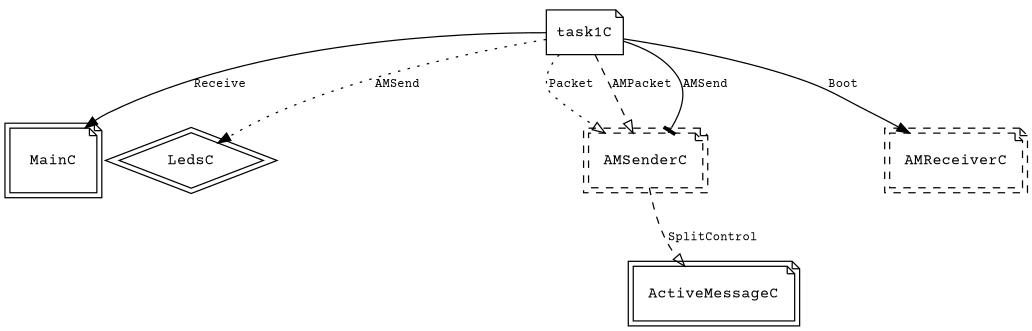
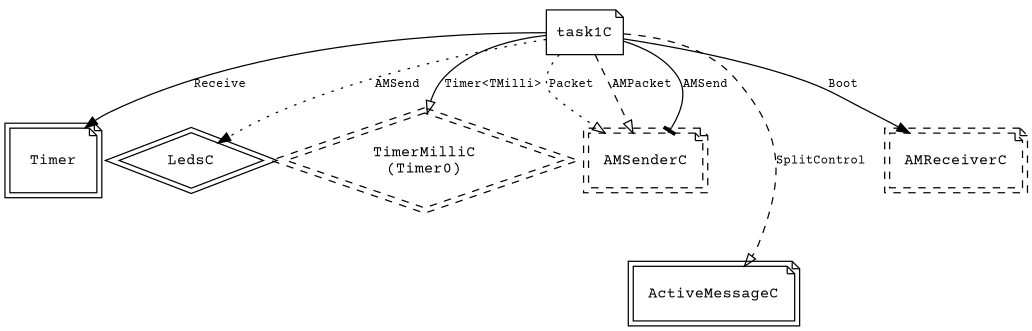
node "MainC": label "MainC" -> "Timer"
node "TimerMilliC (Timer0)": added
edge "AMSenderC" -> "ActiveMessageC": now "task1C" -> "ActiveMessageC"
